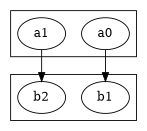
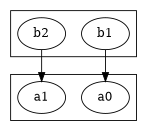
edge "a1" -> "b2": reversed
edge "a0" -> "b1": reversed
